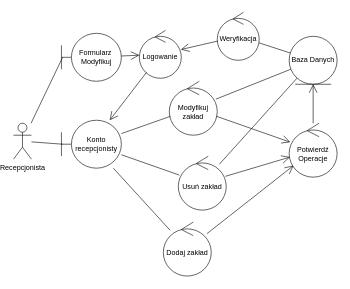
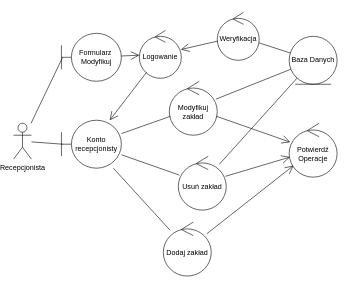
edge "Potwierdź Operacje" -> "Baza Danych": removed
